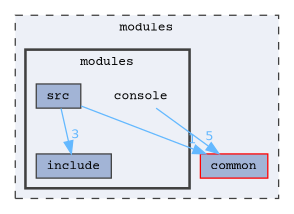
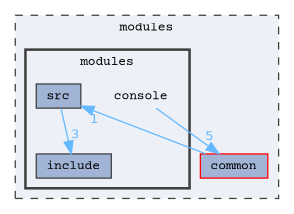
edge "src" -> "common": reversed
